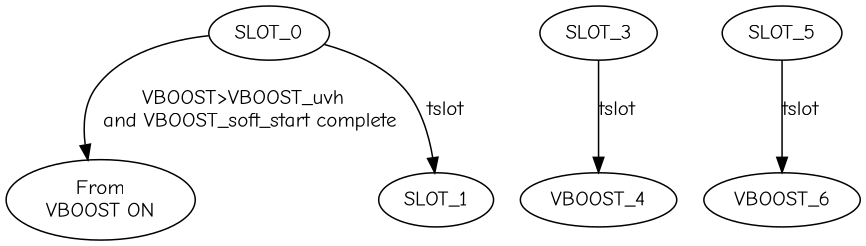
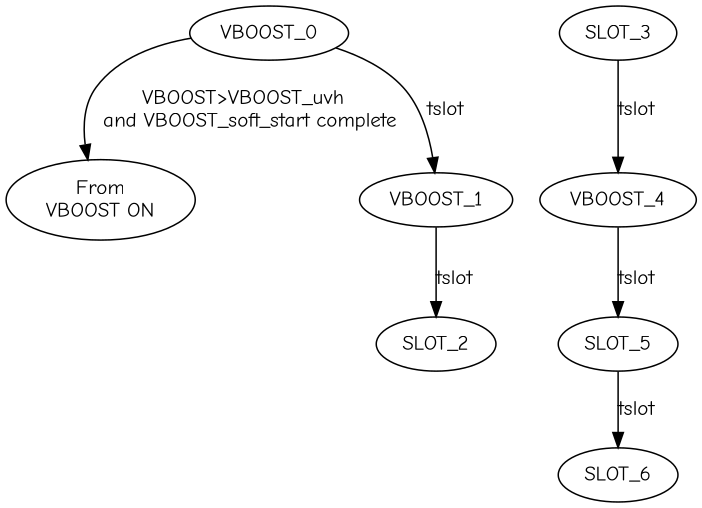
node "SLOT_0": label "SLOT_0" -> "VBOOST_0"
node "SLOT_1": label "SLOT_1" -> "VBOOST_1"
node "VBOOST_6": label "VBOOST_6" -> "SLOT_6"
edge "VBOOST_4" -> "SLOT_5": added, label "tslot"
node "SLOT_2": added
